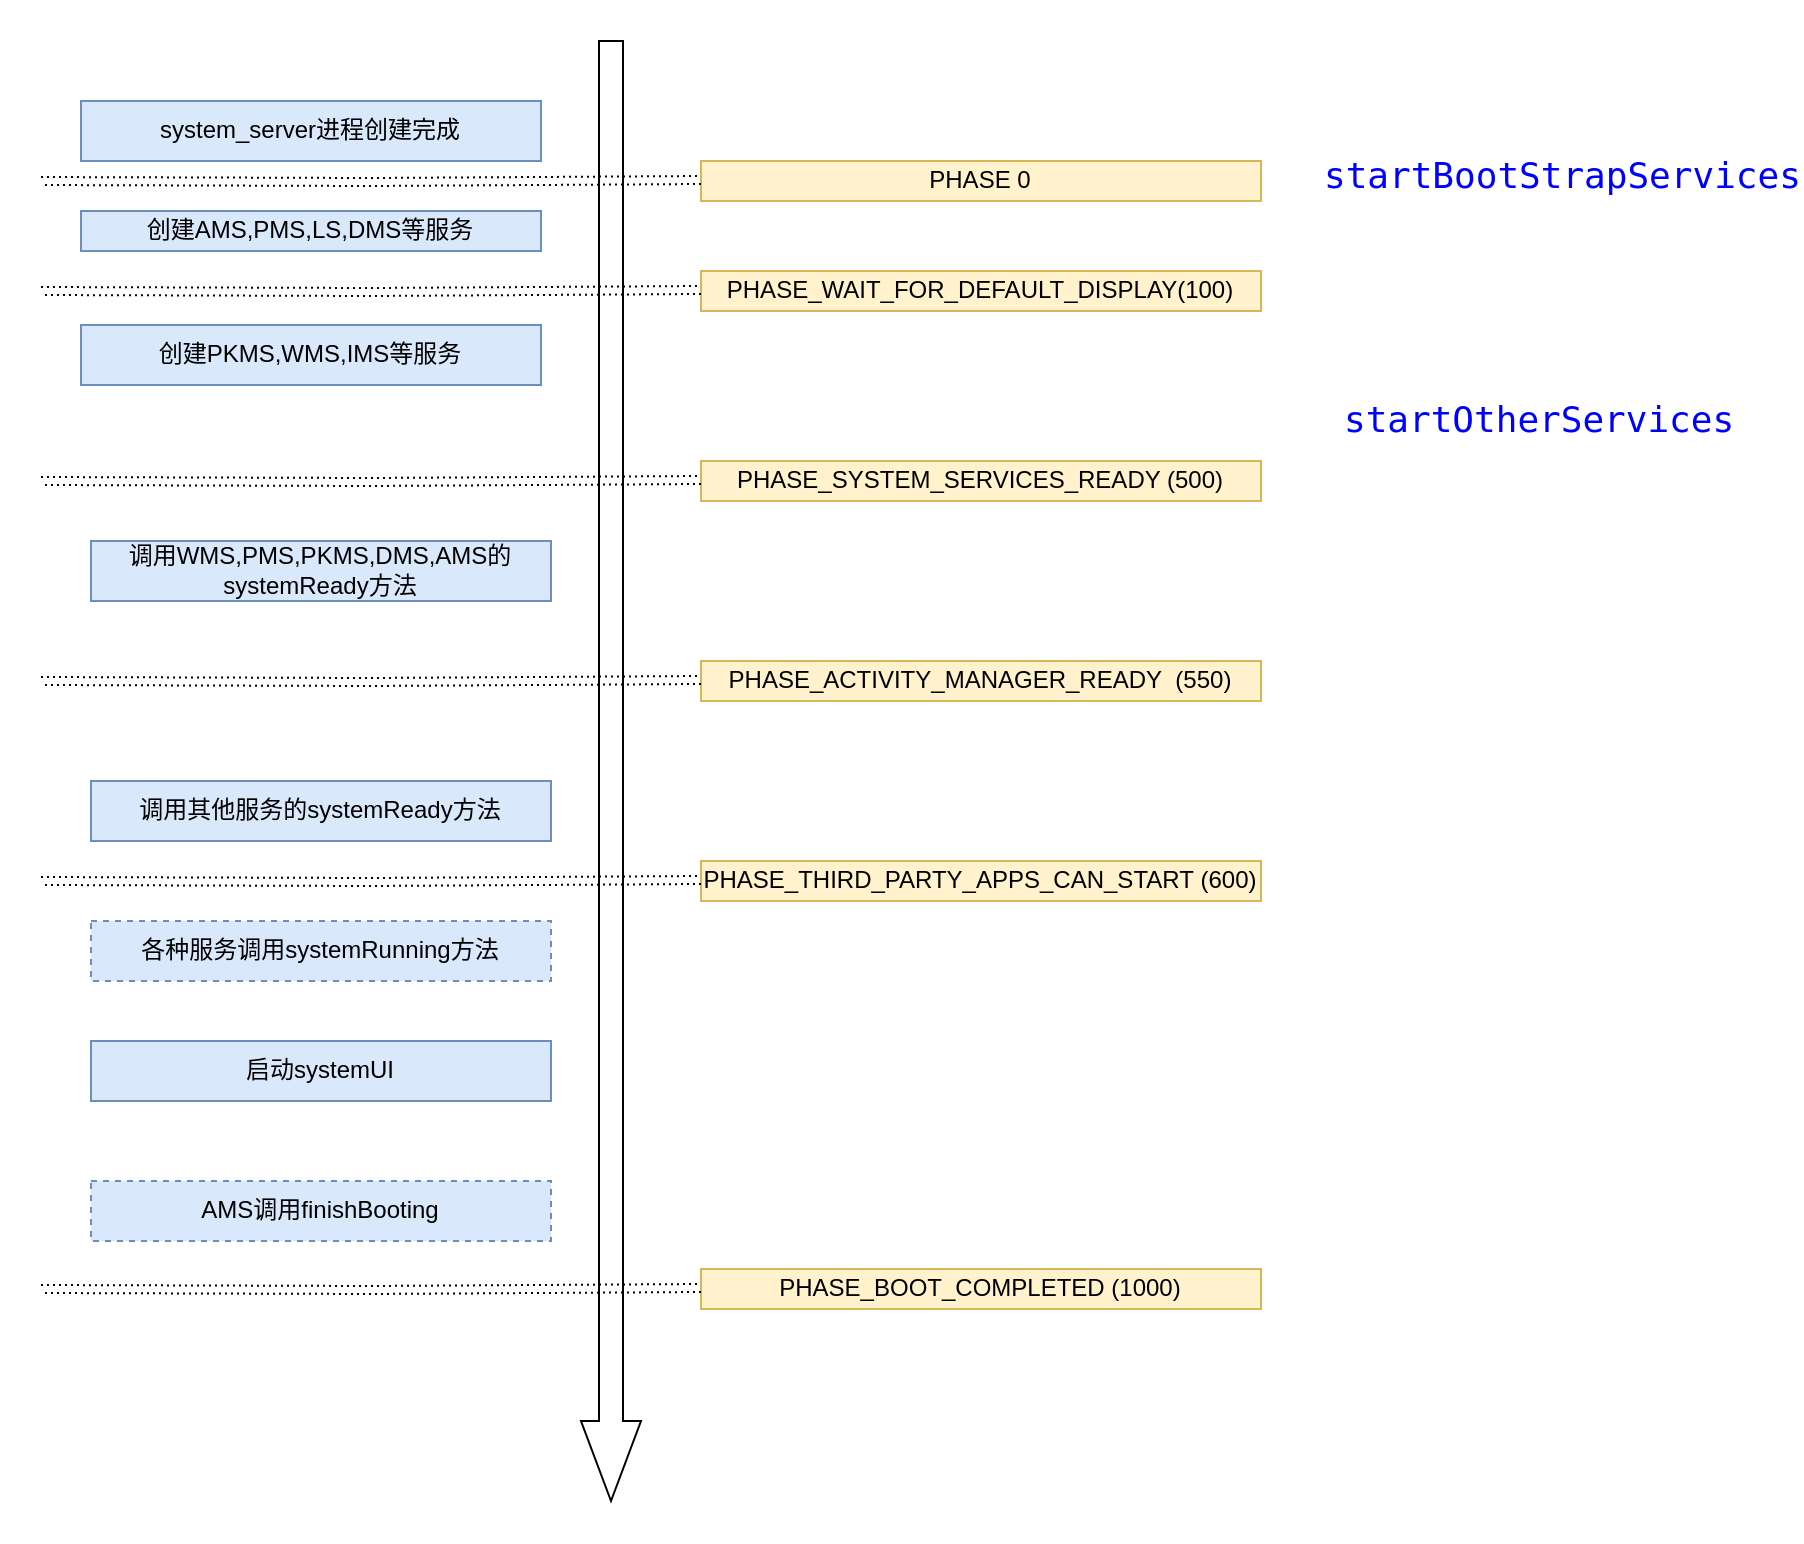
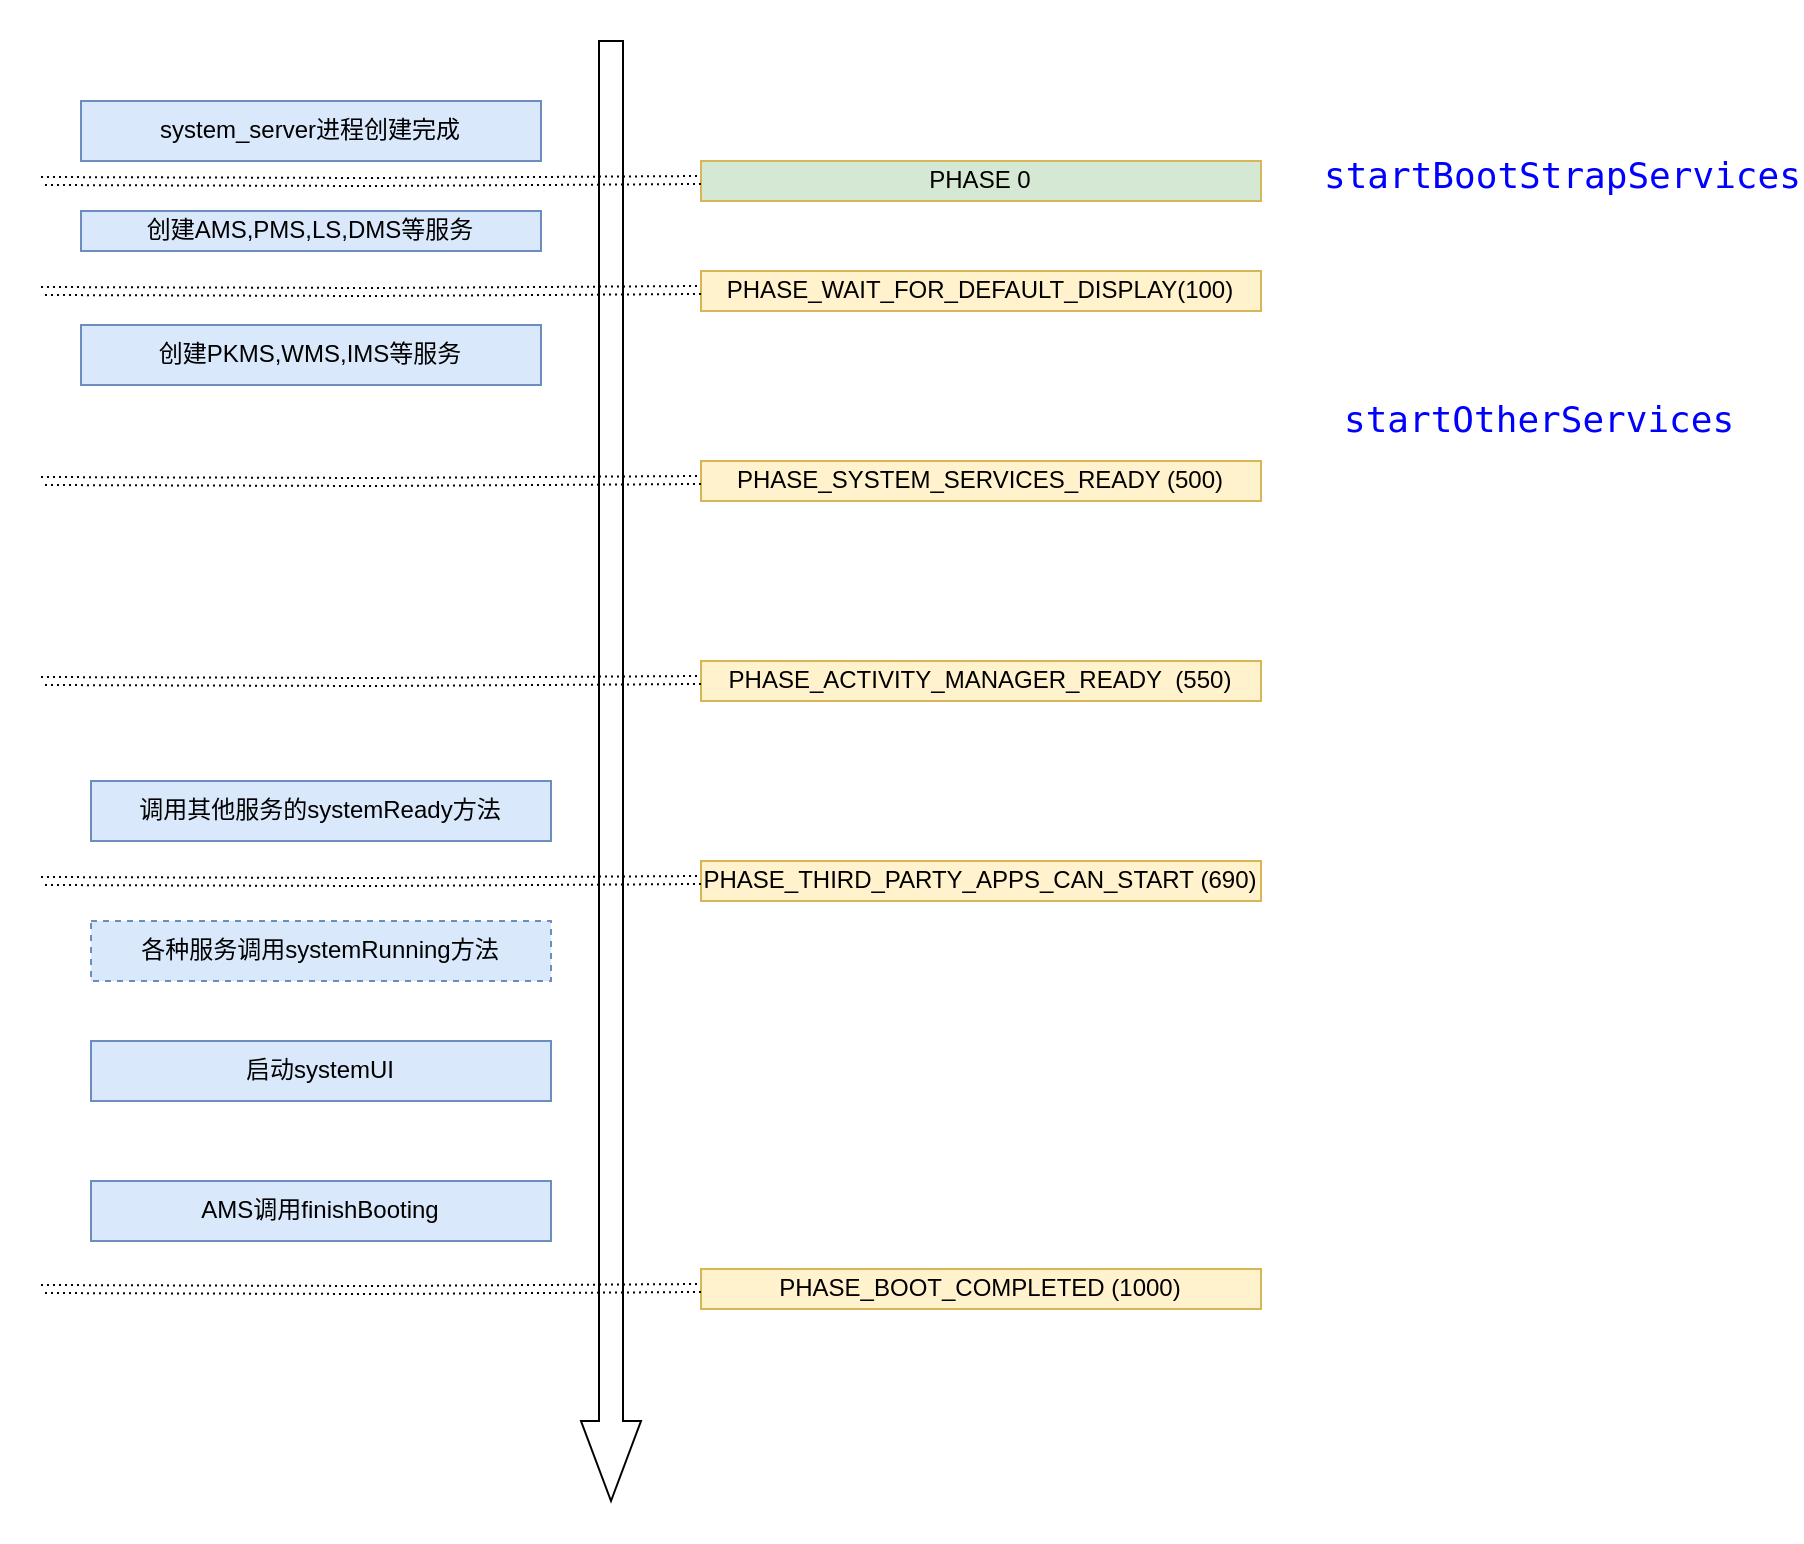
node "PHASE 0": fillcolor #fff2cc -> #d5e8d4
node "调用WMS,PMS,PKMS,DMS,AMS的systemReady方法": removed
node "PHASE_THIRD_PARTY_APPS_CAN_START (600)": label "PHASE_THIRD_PARTY_APPS_CAN_START (600)" -> "PHASE_THIRD_PARTY_APPS_CAN_START (690)"
node "AMS调用finishBooting": style dashed -> solid
